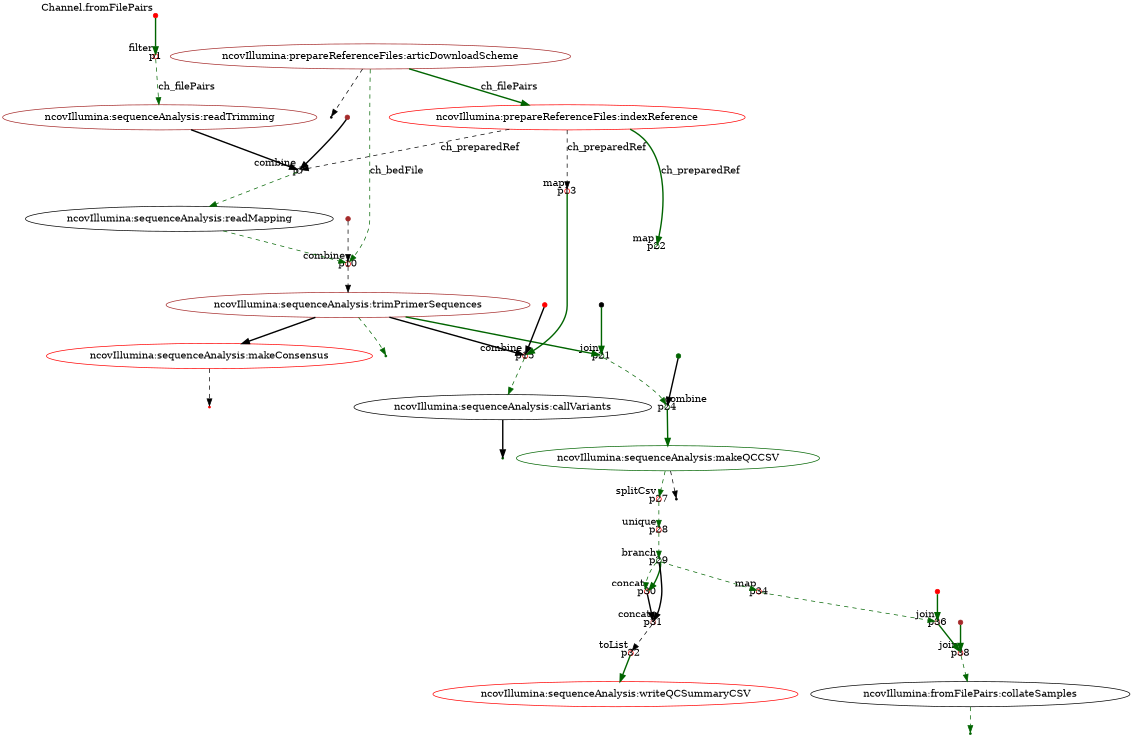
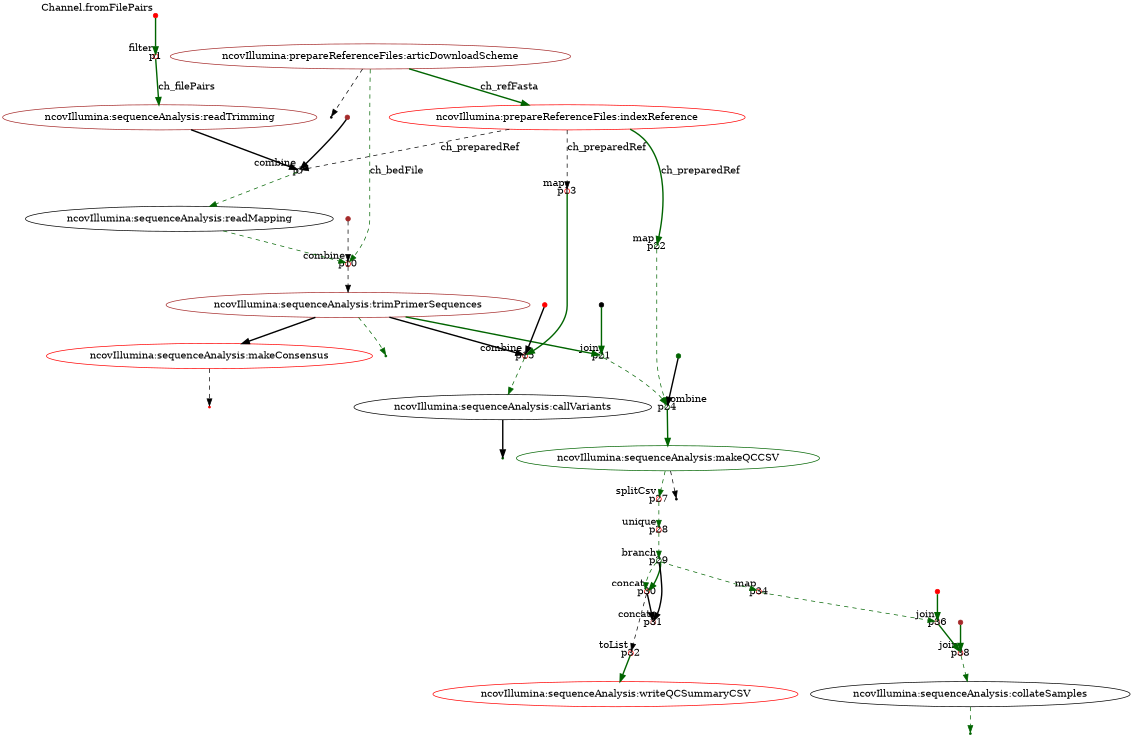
edge "p1 filter" -> "ncovIllumina:sequenceAnalysis:readTrimming": style dashed -> bold
edge "ncovIllumina:prepareReferenceFiles:articDownloadScheme" -> "ncovIllumina:prepareReferenceFiles:indexReference": label "ch_filePairs" -> "ch_refFasta"
edge "p22 map" -> "p24 combine": added
edge "p31 concat" -> "p32 toList": now "p30 concat" -> "p32 toList"
node "ncovIllumina:fromFilePairs:collateSamples": label "ncovIllumina:fromFilePairs:collateSamples" -> "ncovIllumina:sequenceAnalysis:collateSamples"
